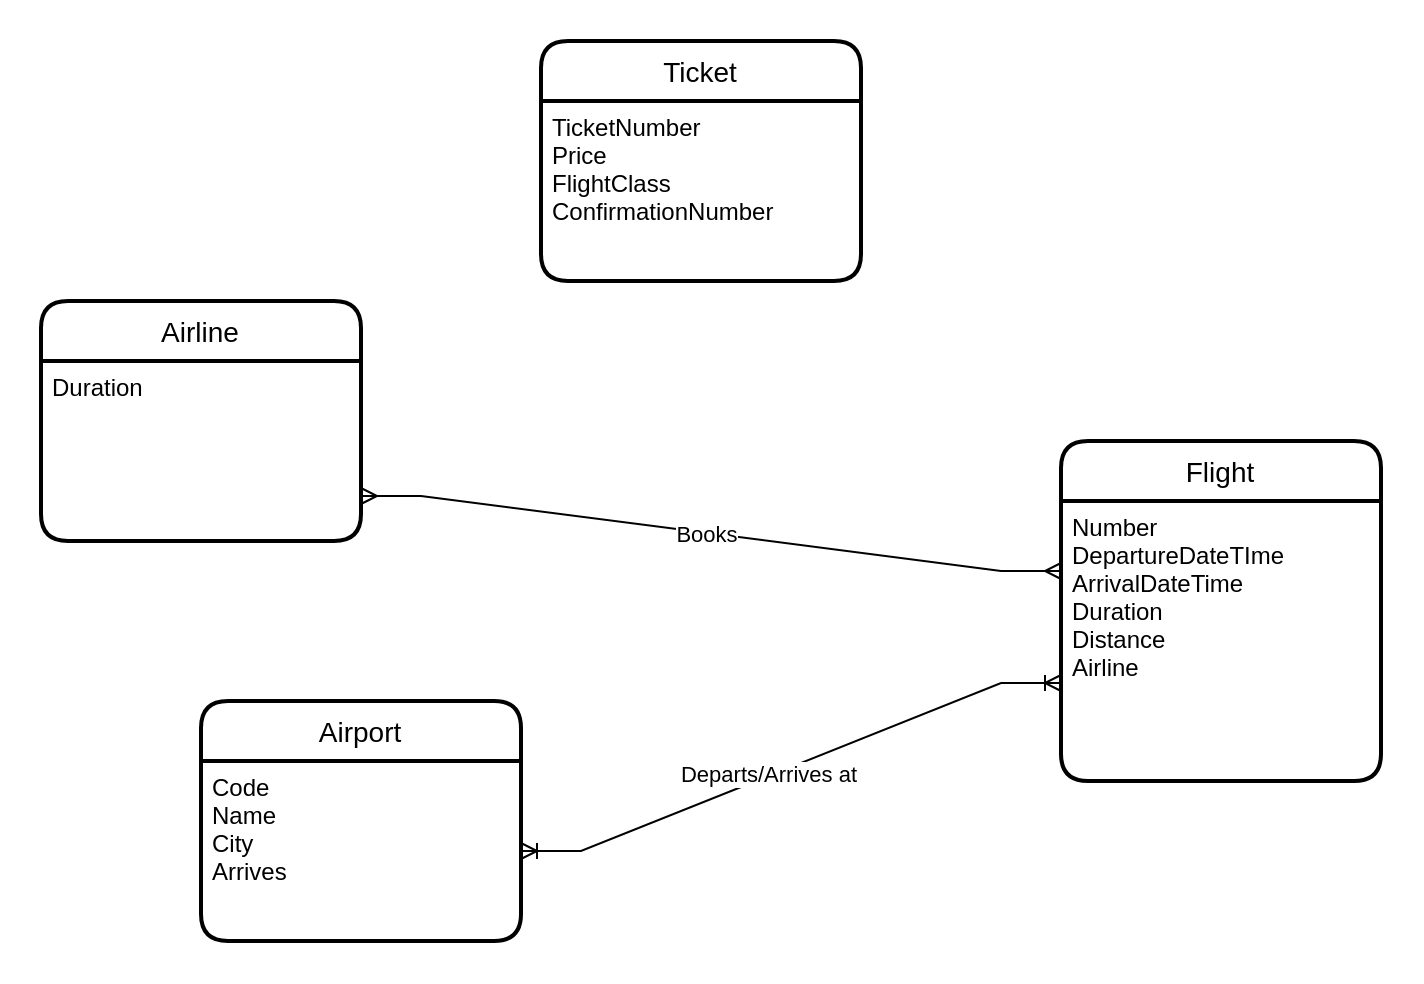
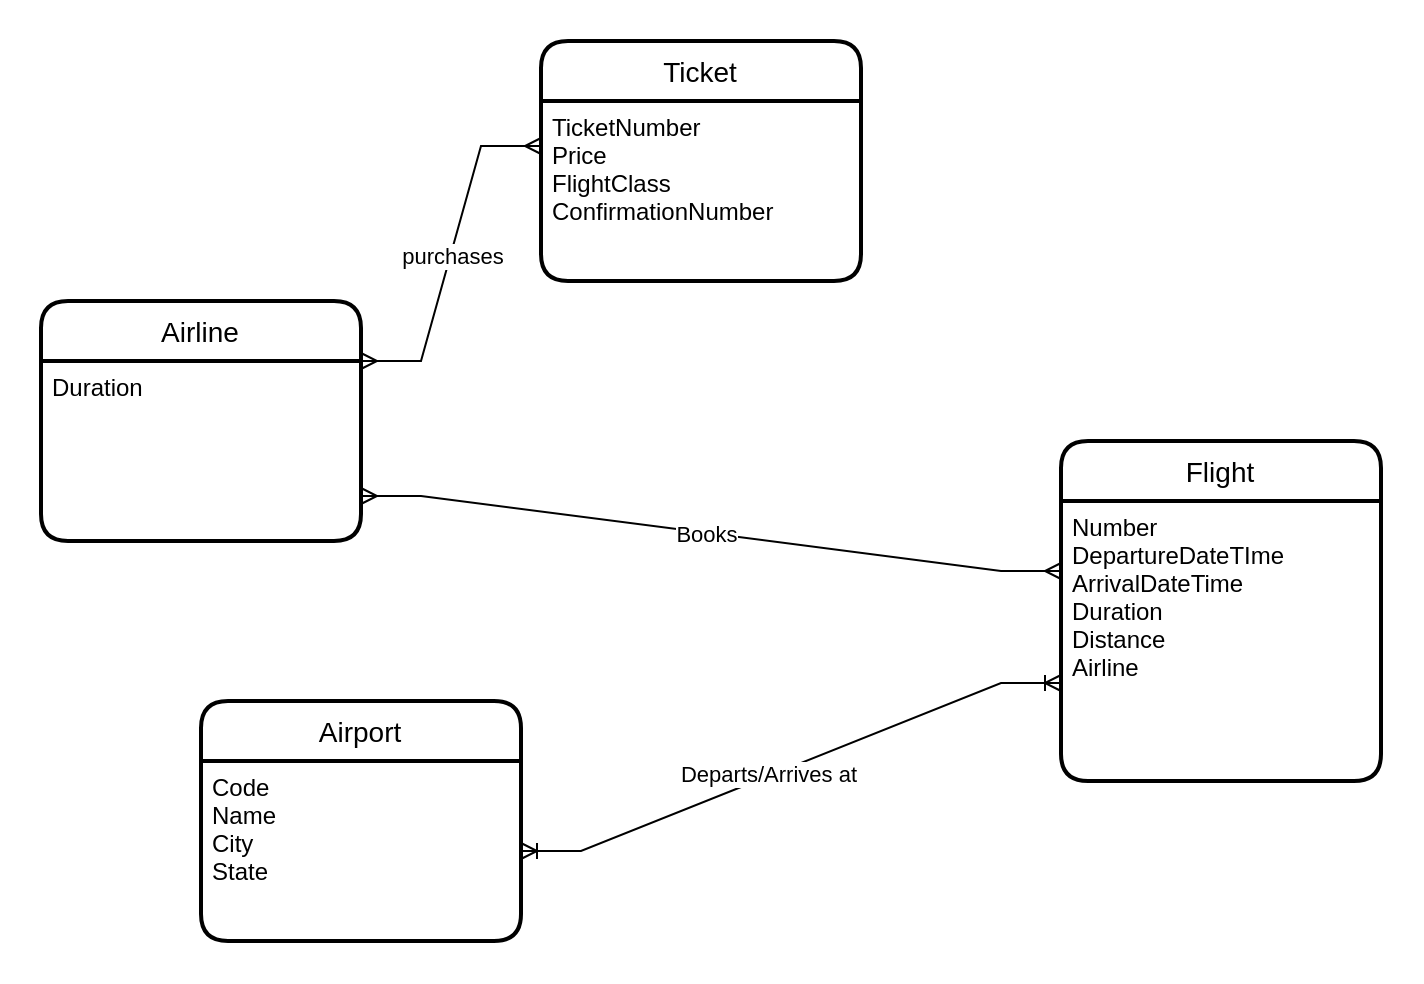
edge "TicketNumber Price FlightClass ConfirmationNumber" -- "Duration": added, label "purchases"
node "Code Name City Arrives": label "Code Name City Arrives" -> "Code Name City State"
